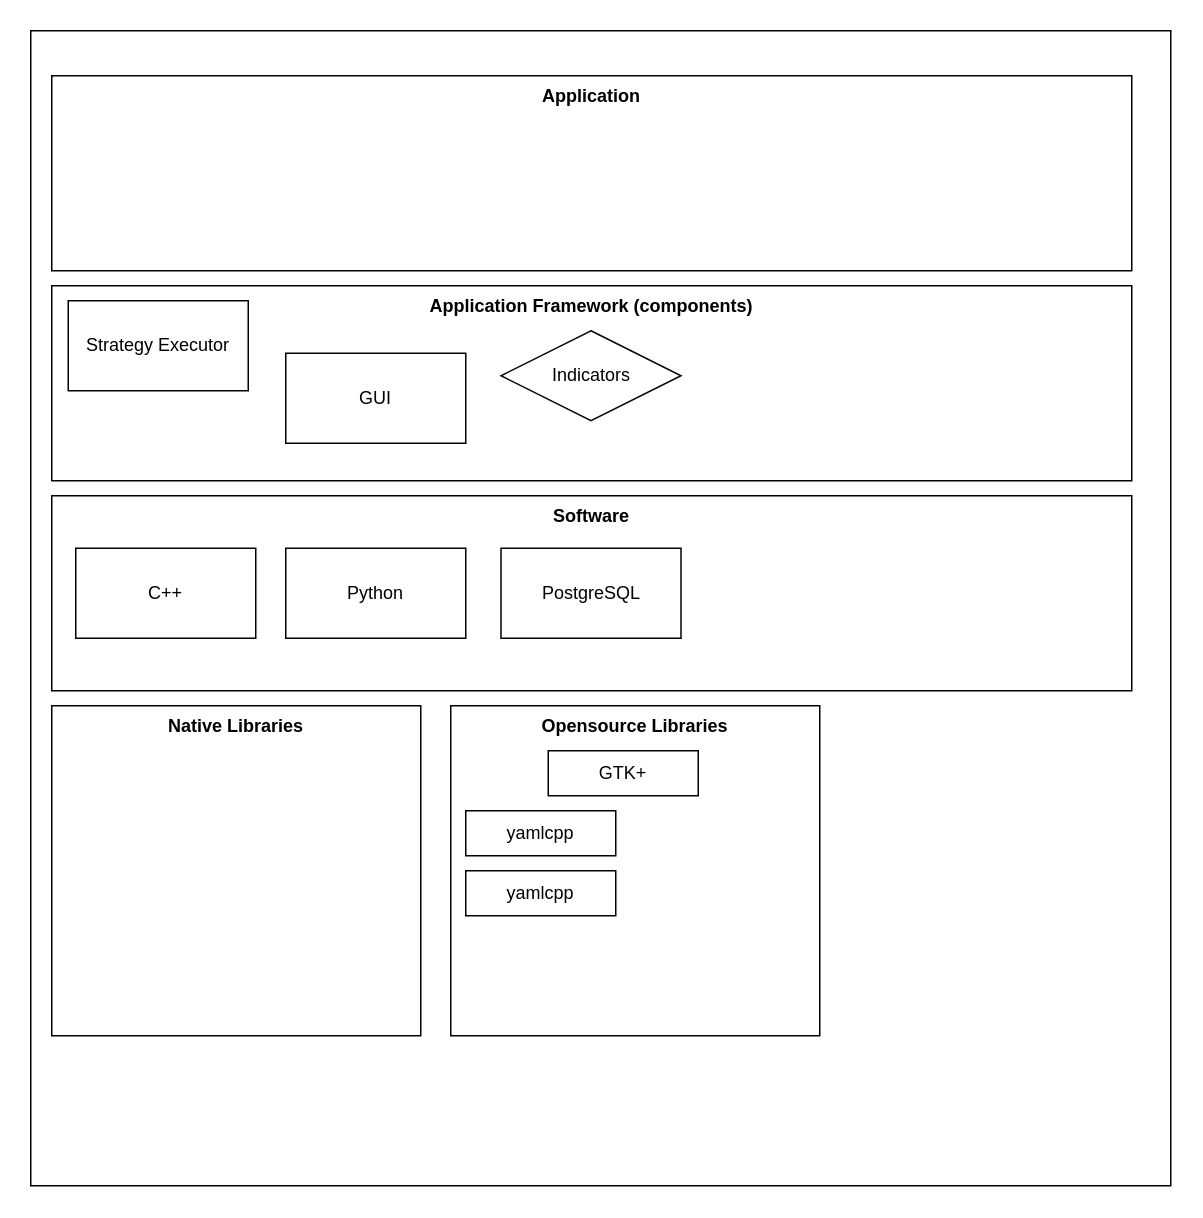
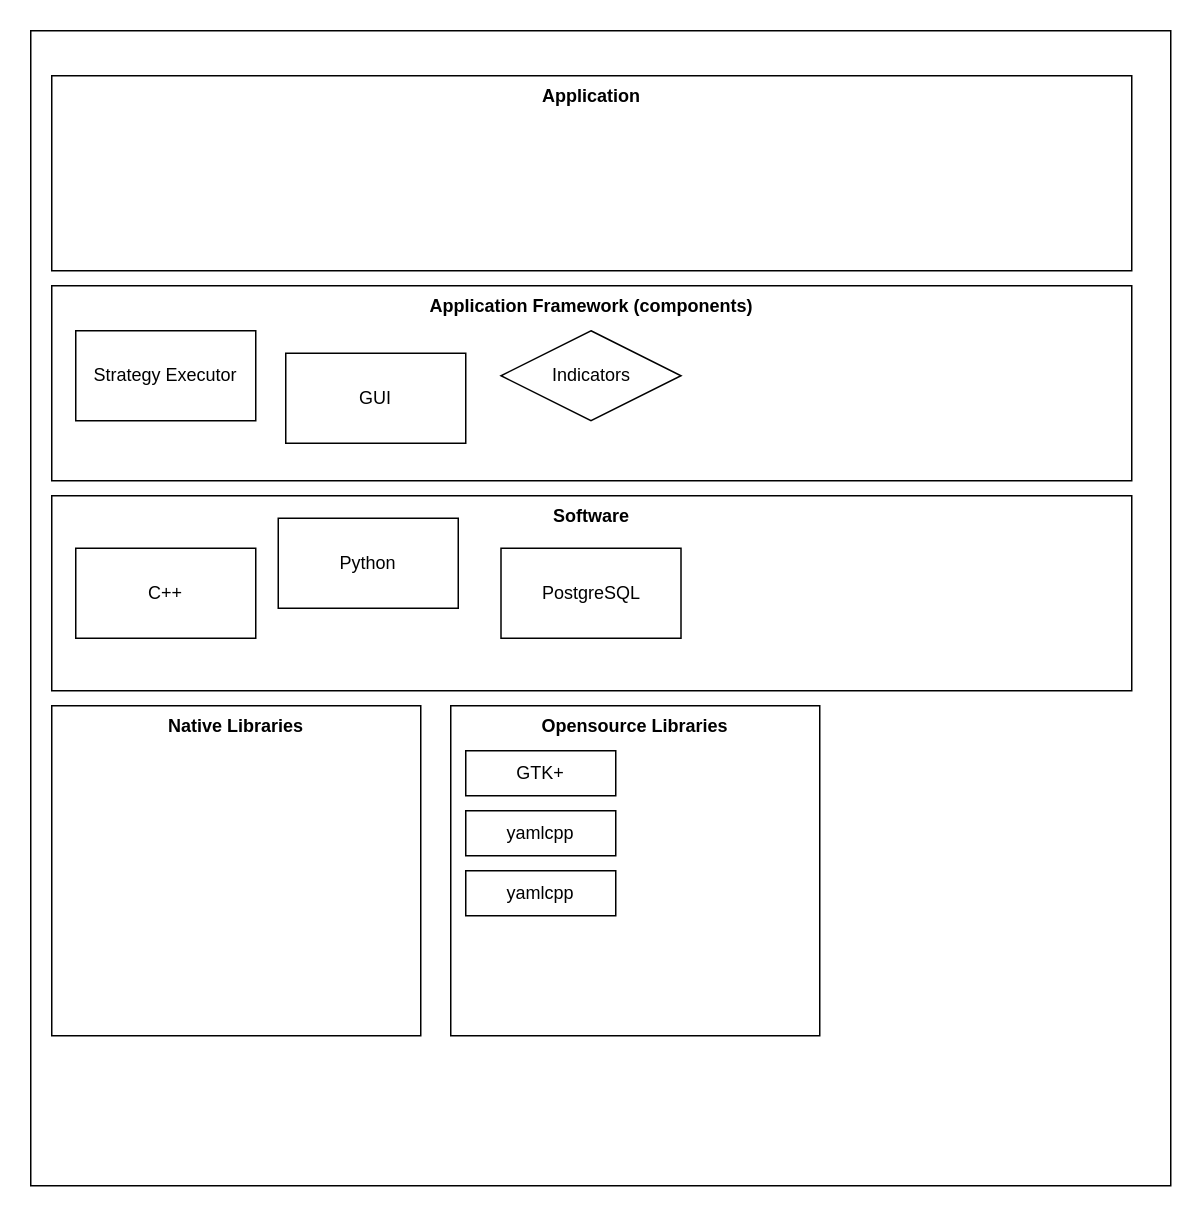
node "Strategy Executor": moved (158, 346) -> (166, 376)
node "Python": moved (376, 593) -> (368, 563)
node "GTK+": moved (623, 773) -> (541, 773)
